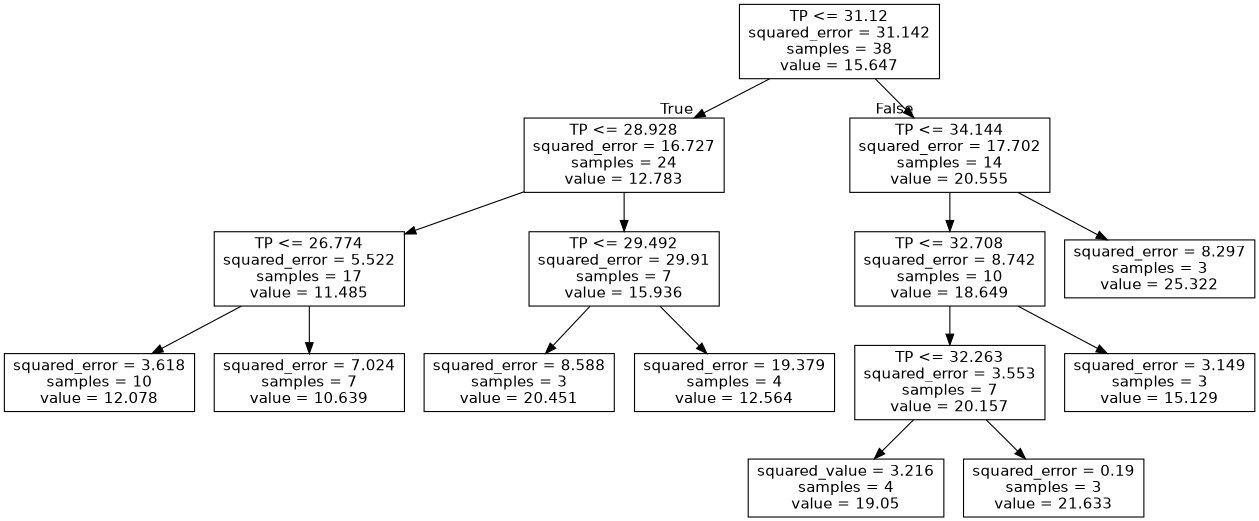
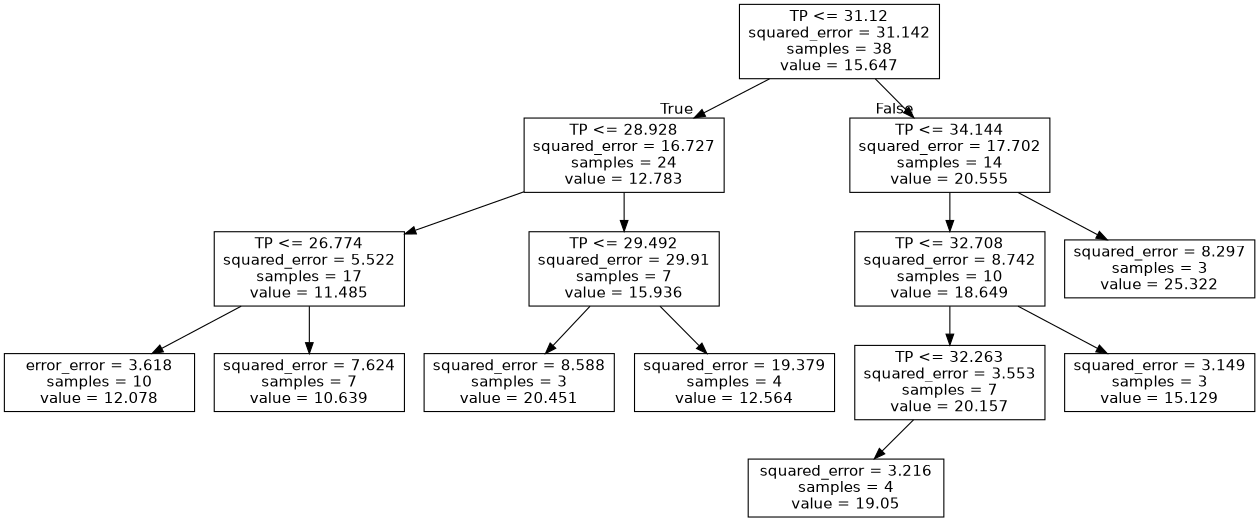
node "squared_error = 3.618 samples = 10 value = 12.078": label "squared_error = 3.618 samples = 10 value = 12.078" -> "error_error = 3.618 samples = 10 value = 12.078"
node "squared_error = 7.024 samples = 7 value = 10.639": label "squared_error = 7.024 samples = 7 value = 10.639" -> "squared_error = 7.624 samples = 7 value = 10.639"
node "squared_value = 3.216 samples = 4 value = 19.05": label "squared_value = 3.216 samples = 4 value = 19.05" -> "squared_error = 3.216 samples = 4 value = 19.05"
node "squared_error = 0.19 samples = 3 value = 21.633": removed
